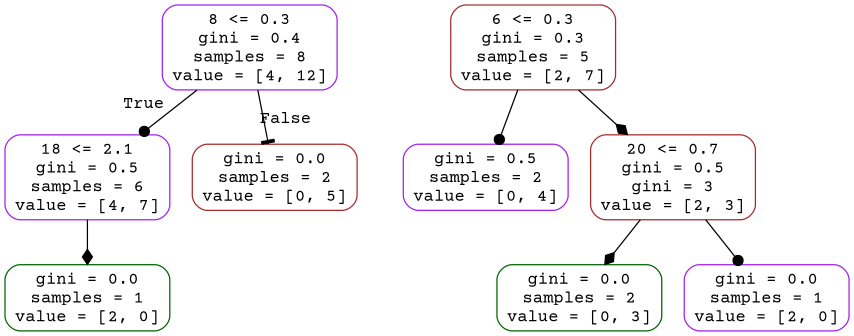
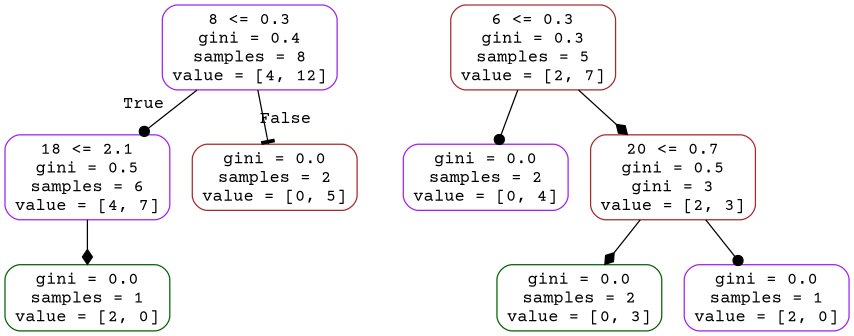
node "gini = 0.5 samples = 2 value = [0, 4]": label "gini = 0.5 samples = 2 value = [0, 4]" -> "gini = 0.0 samples = 2 value = [0, 4]"
